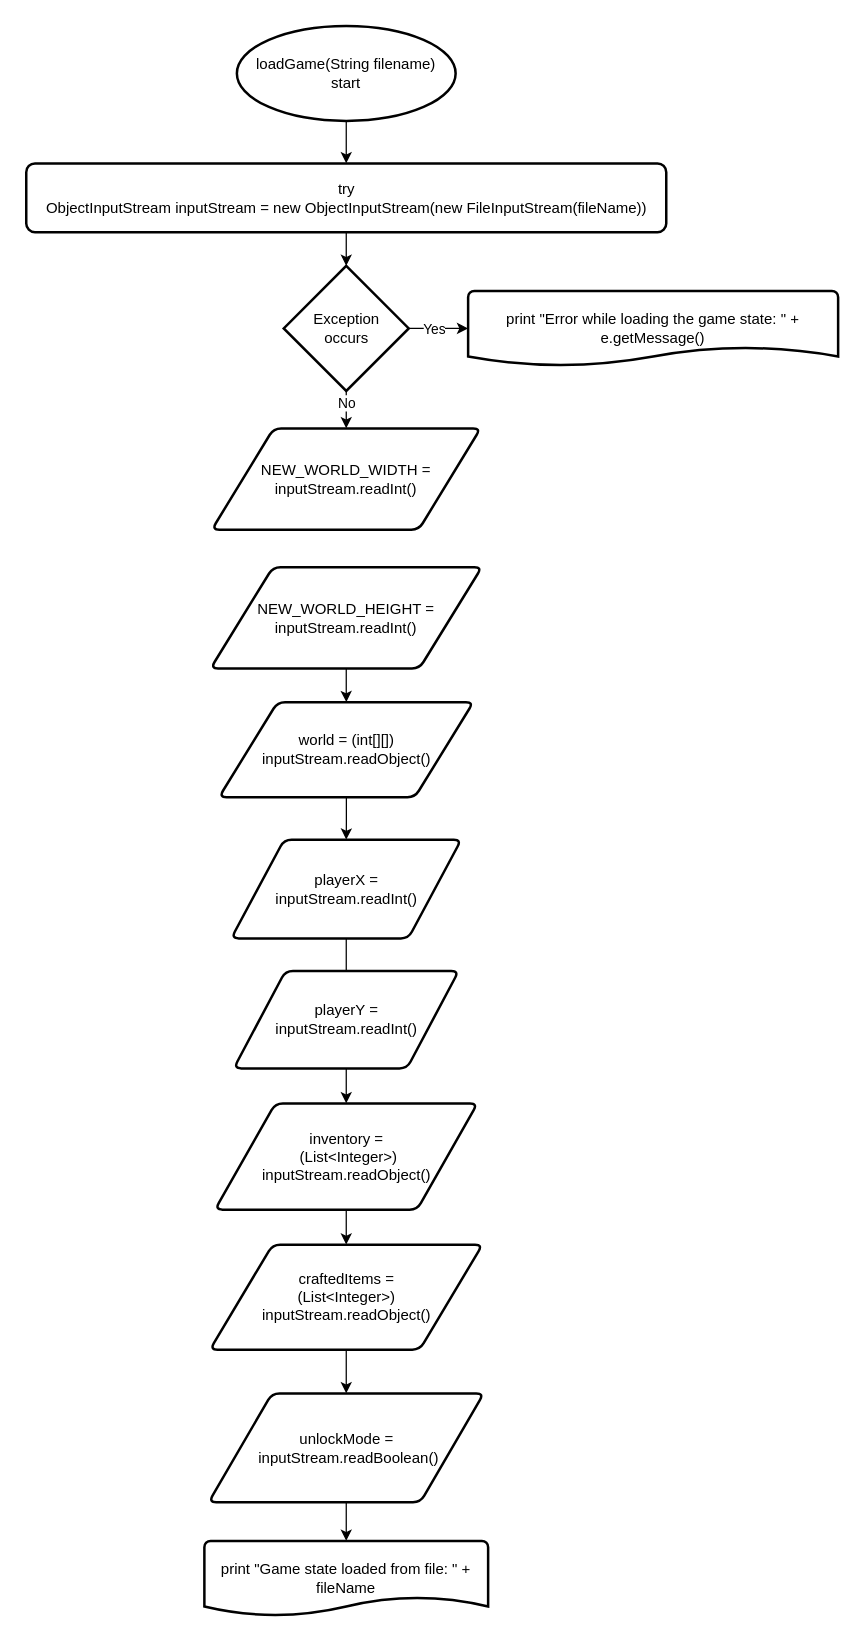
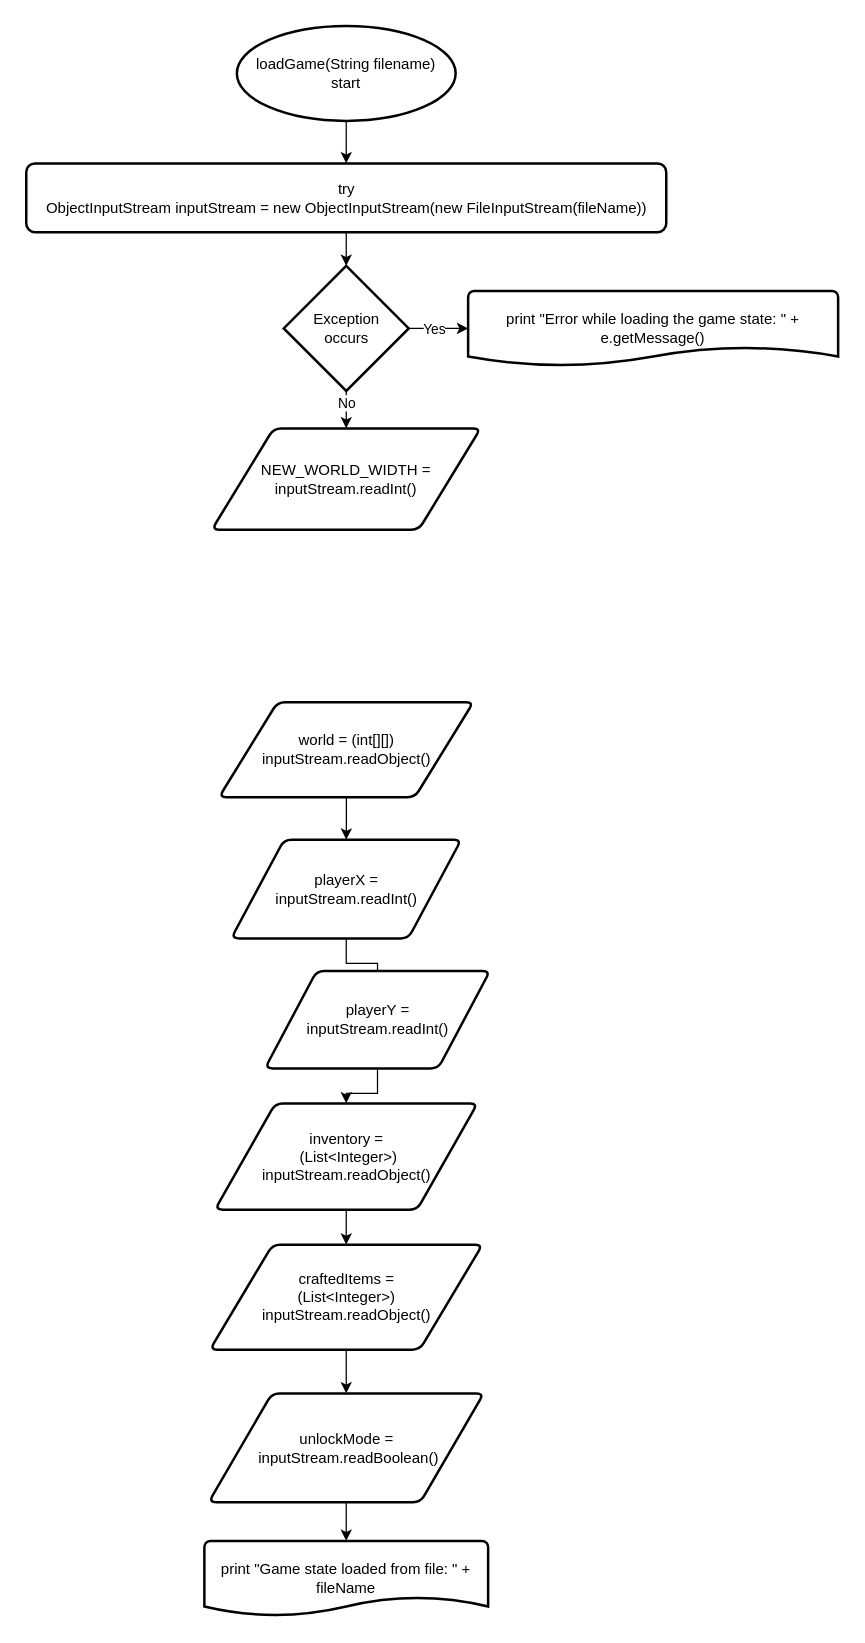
node "NEW_WORLD_HEIGHT = inputStream.readInt()": removed
edge "NEW_WORLD_HEIGHT = inputStream.readInt()" -> "world = (int[][]) inputStream.readObject()": removed
node "playerY = inputStream.readInt()": moved (346, 1019) -> (378, 1019)
